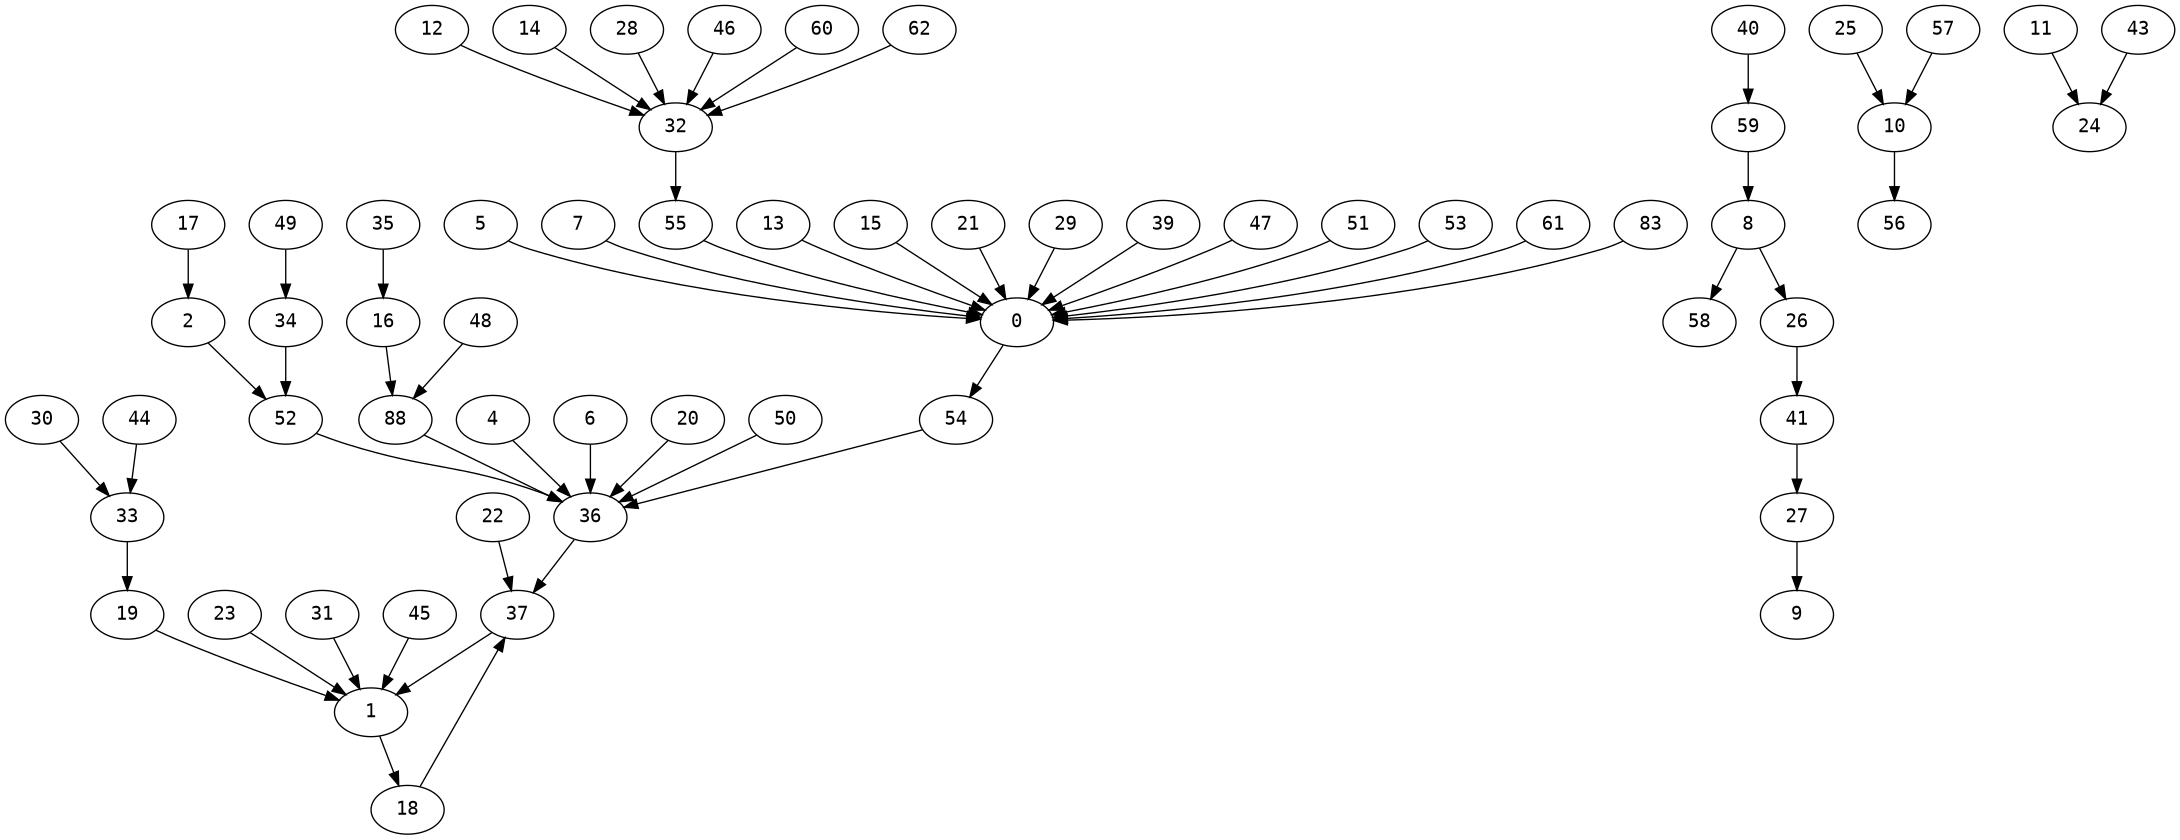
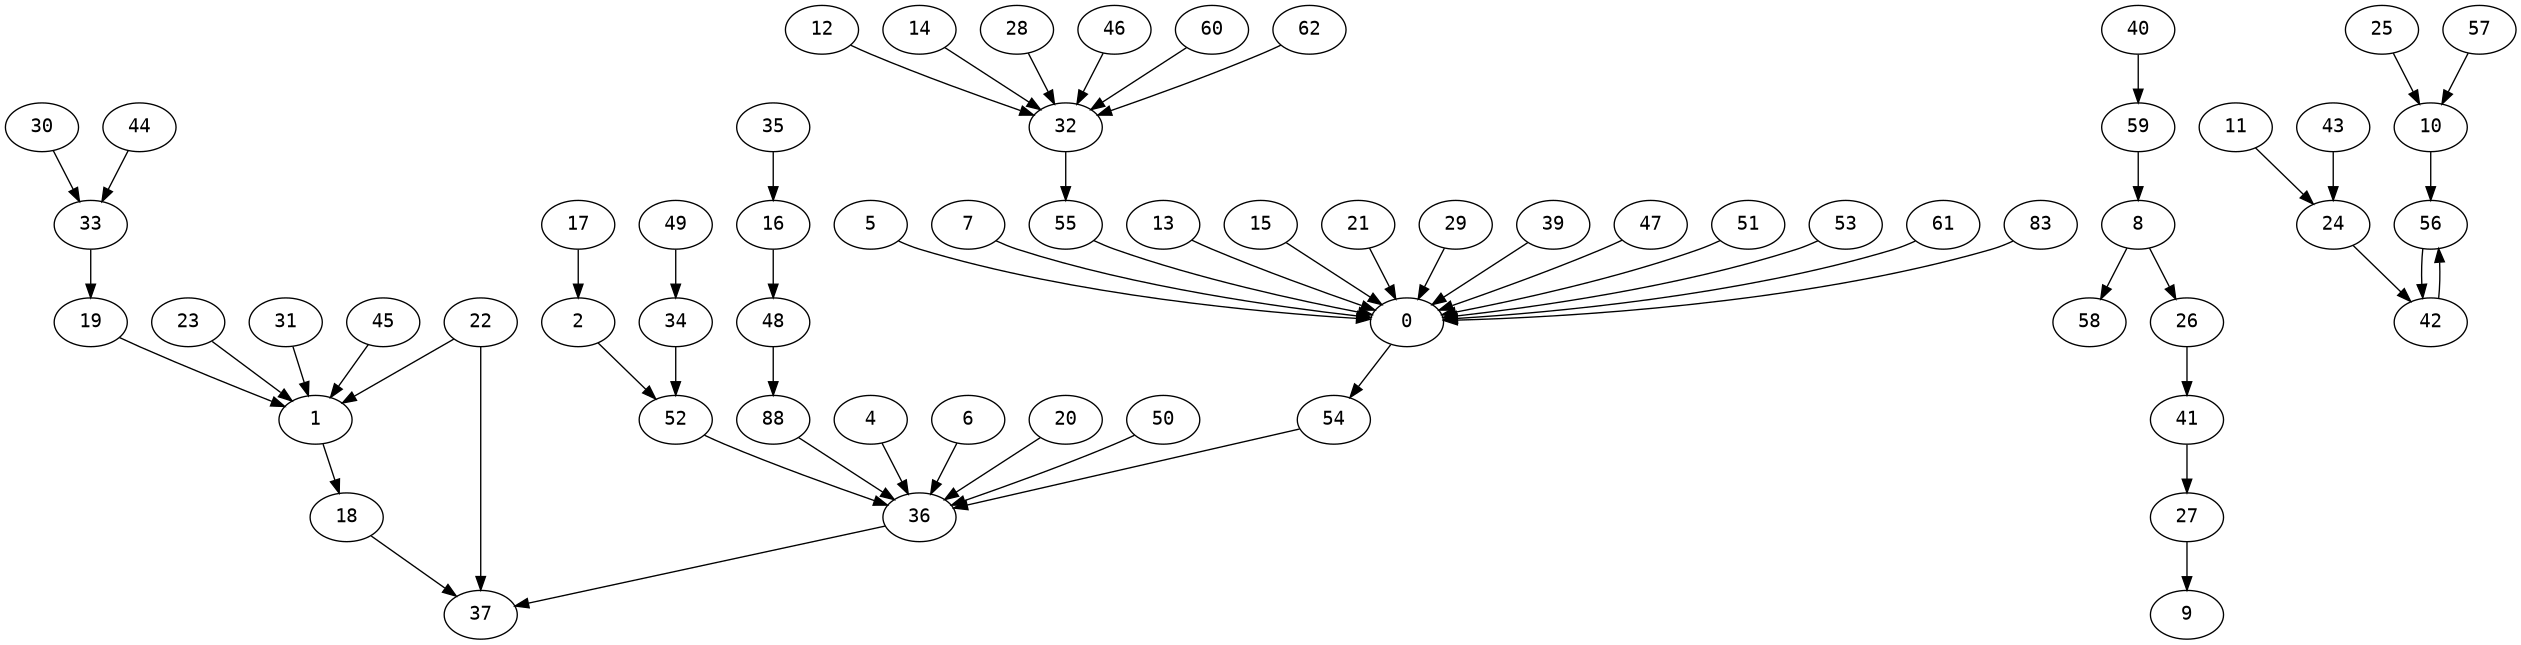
node "42": added
edge "16" -> "88": now "16" -> "48"
edge "37" -> "1": now "22" -> "1"
